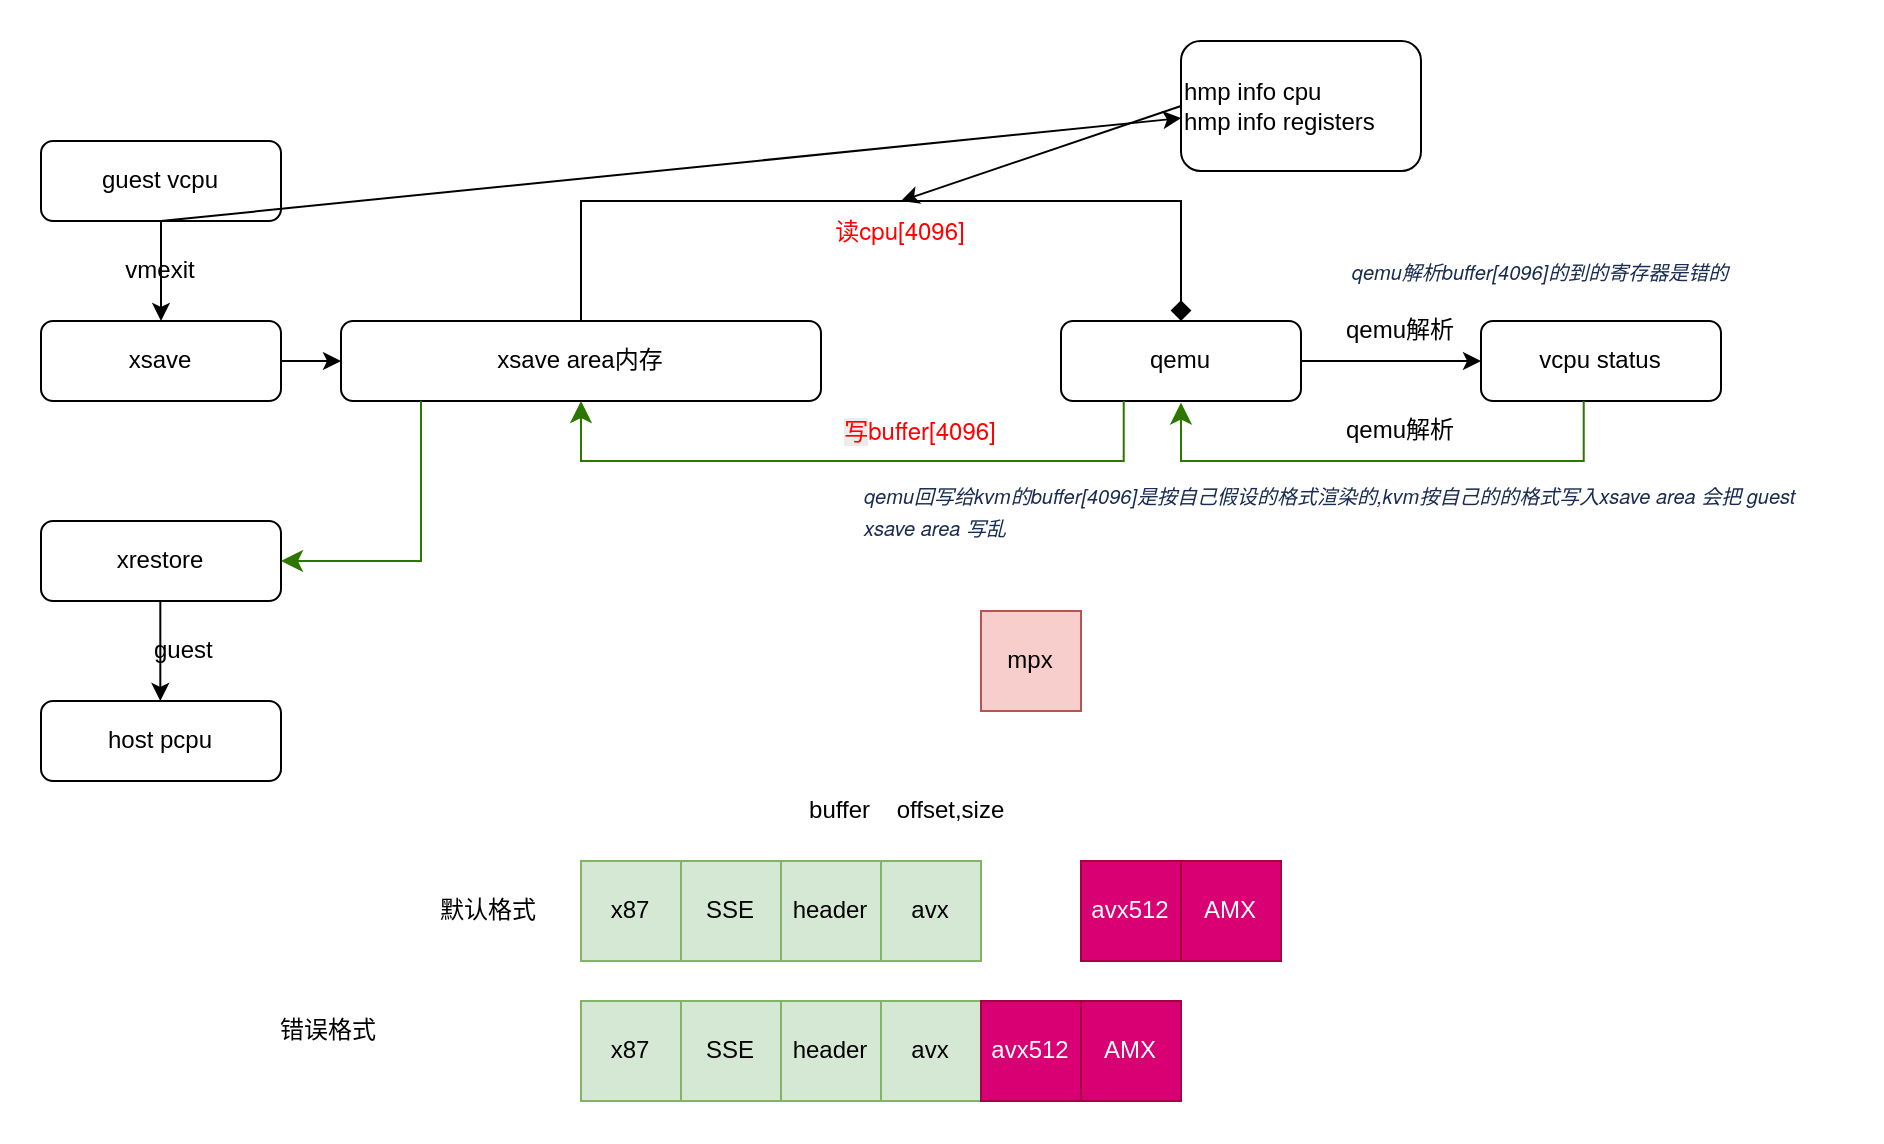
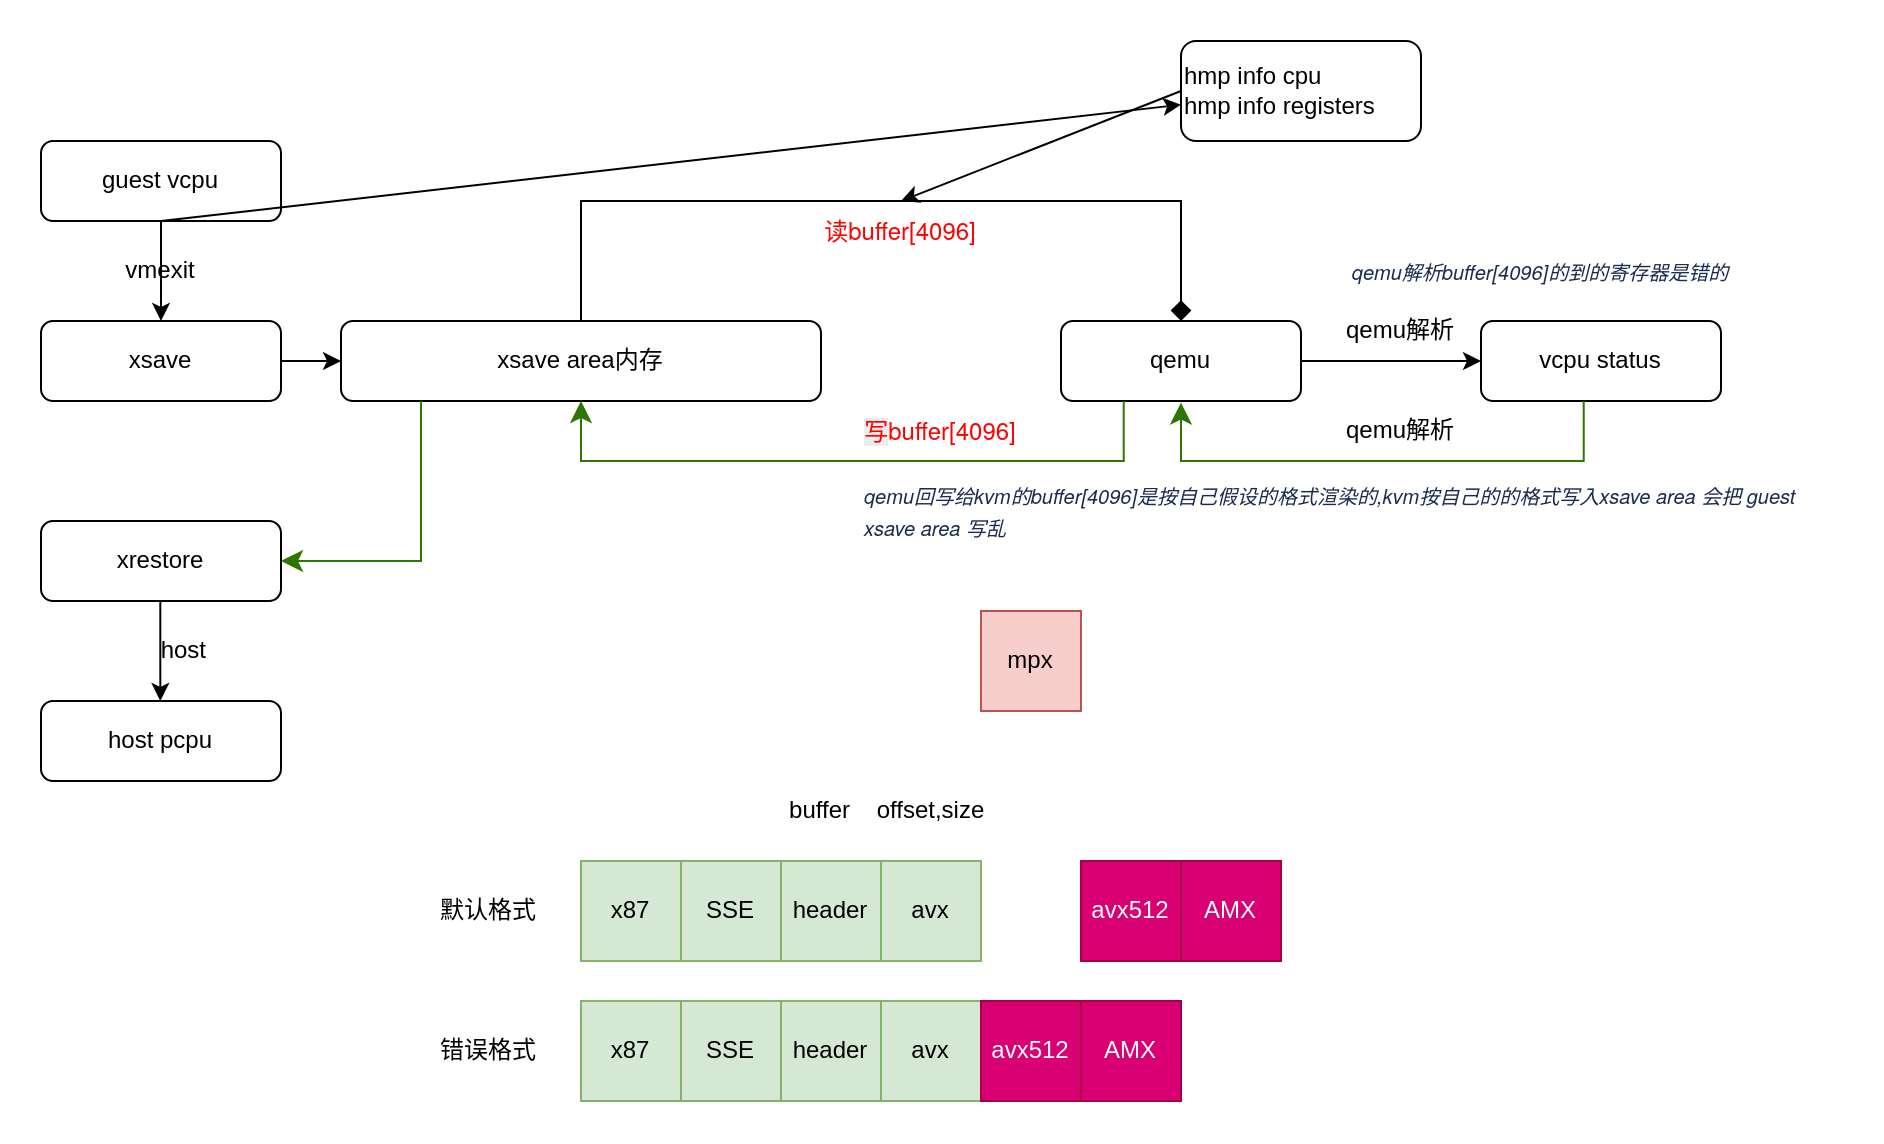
node "hmp info cpu hmp info registers": size 240x130 -> 240x100
node "读cpu[4096]": label "读cpu[4096]" -> "读buffer[4096]"
node "写buffer[4096]": moved (921, 431) -> (941, 431)
node "guest": label "guest" -> "host"
node "buffer offset,size": moved (891, 811) -> (871, 811)
node "错误格式": moved (329, 1031) -> (489, 1051)
